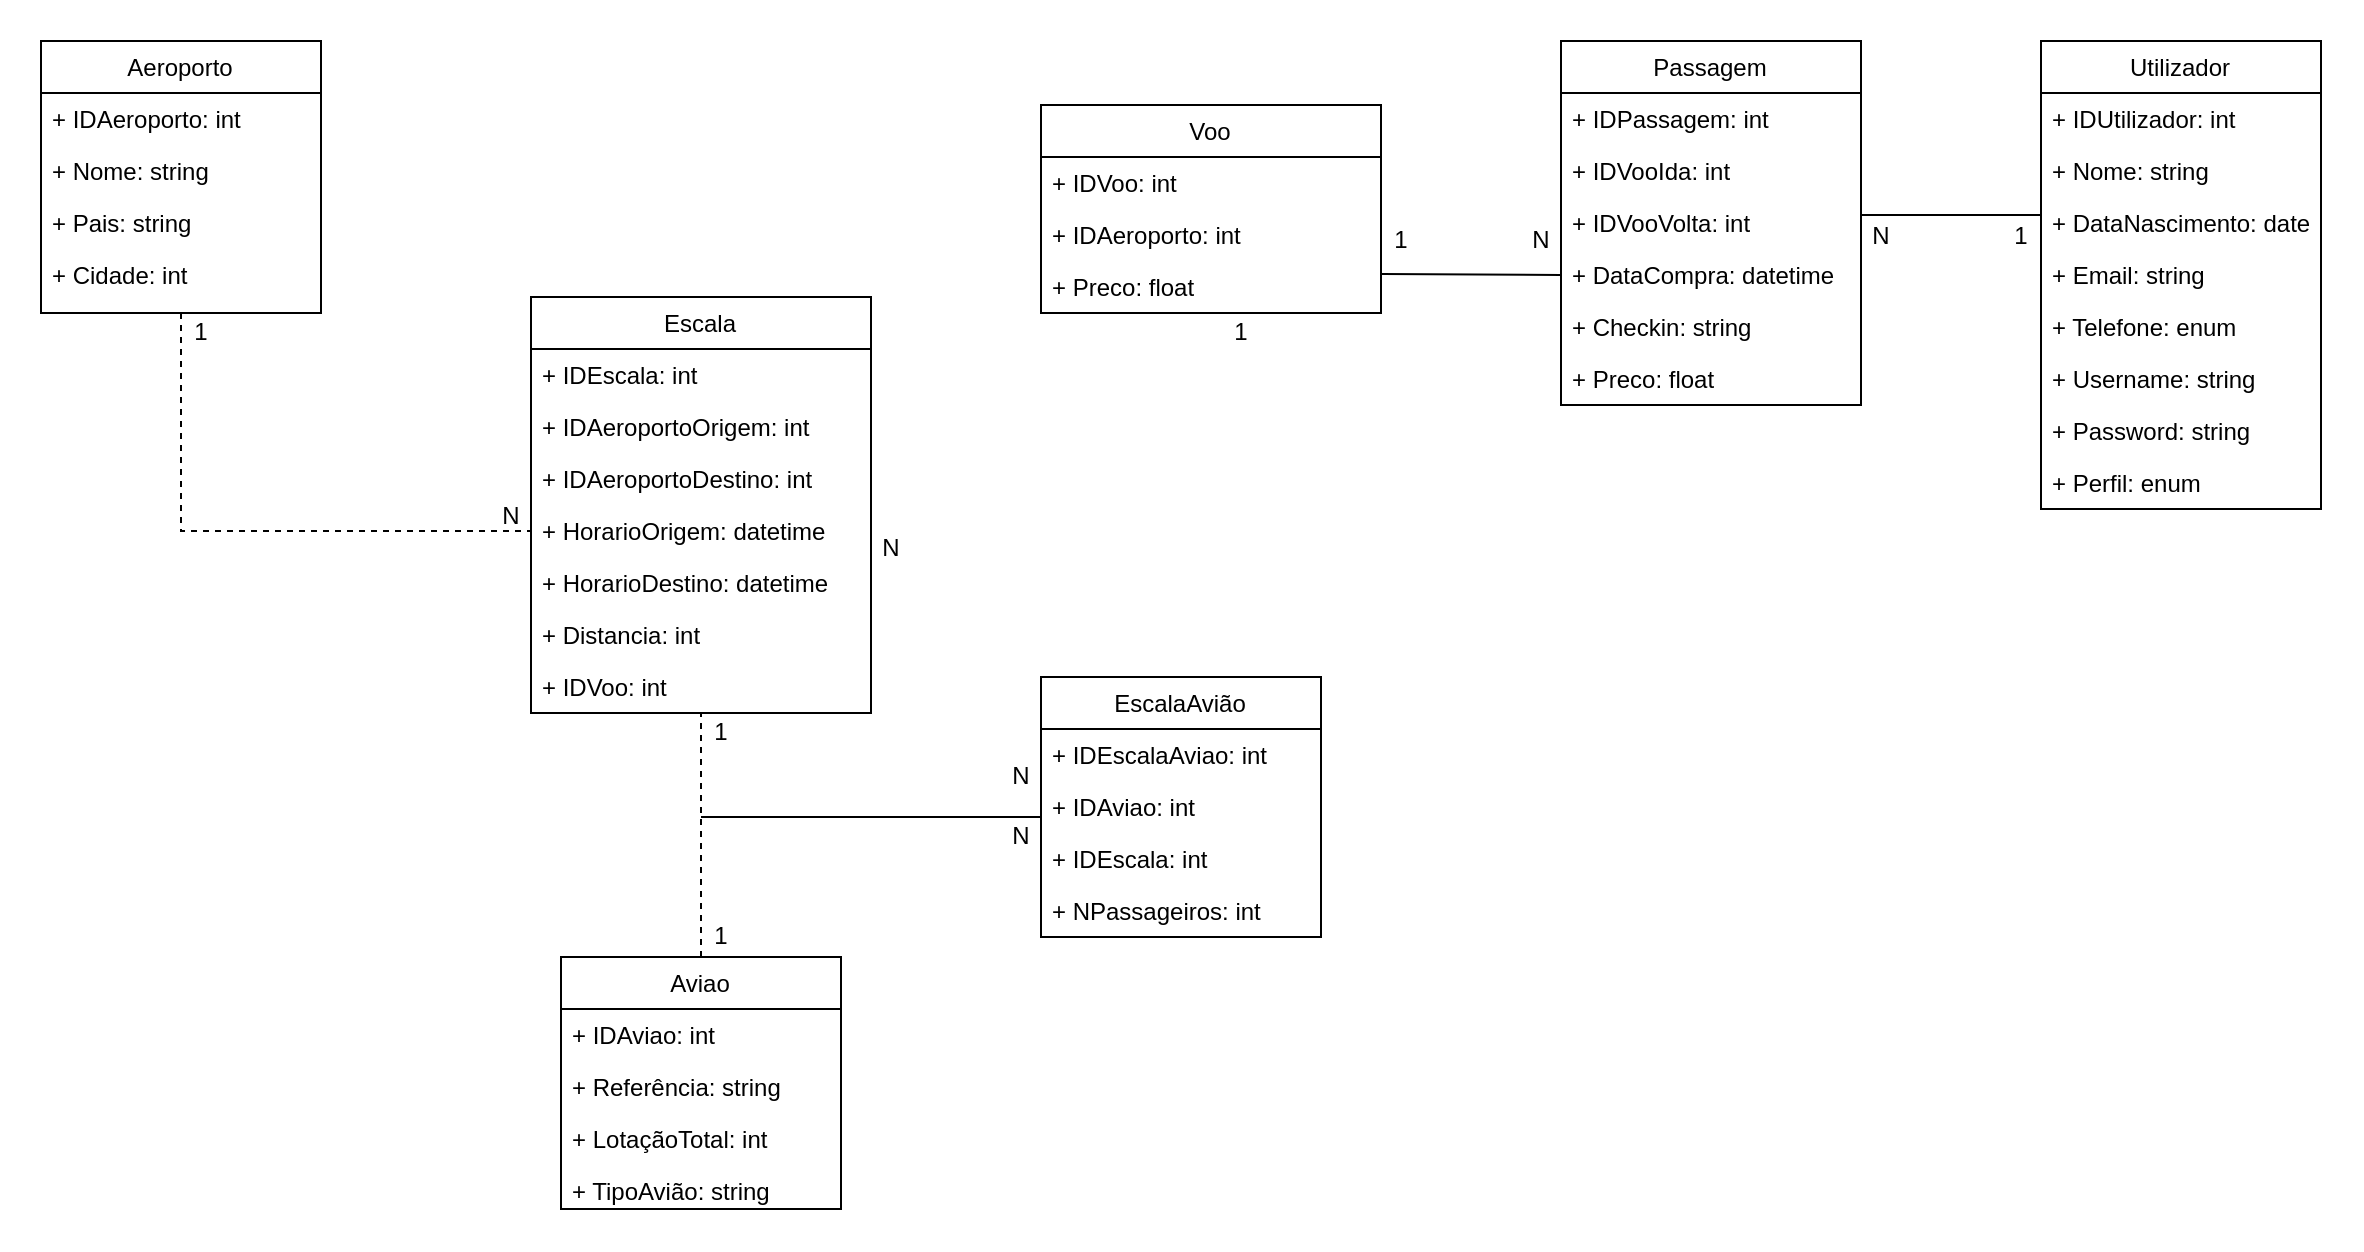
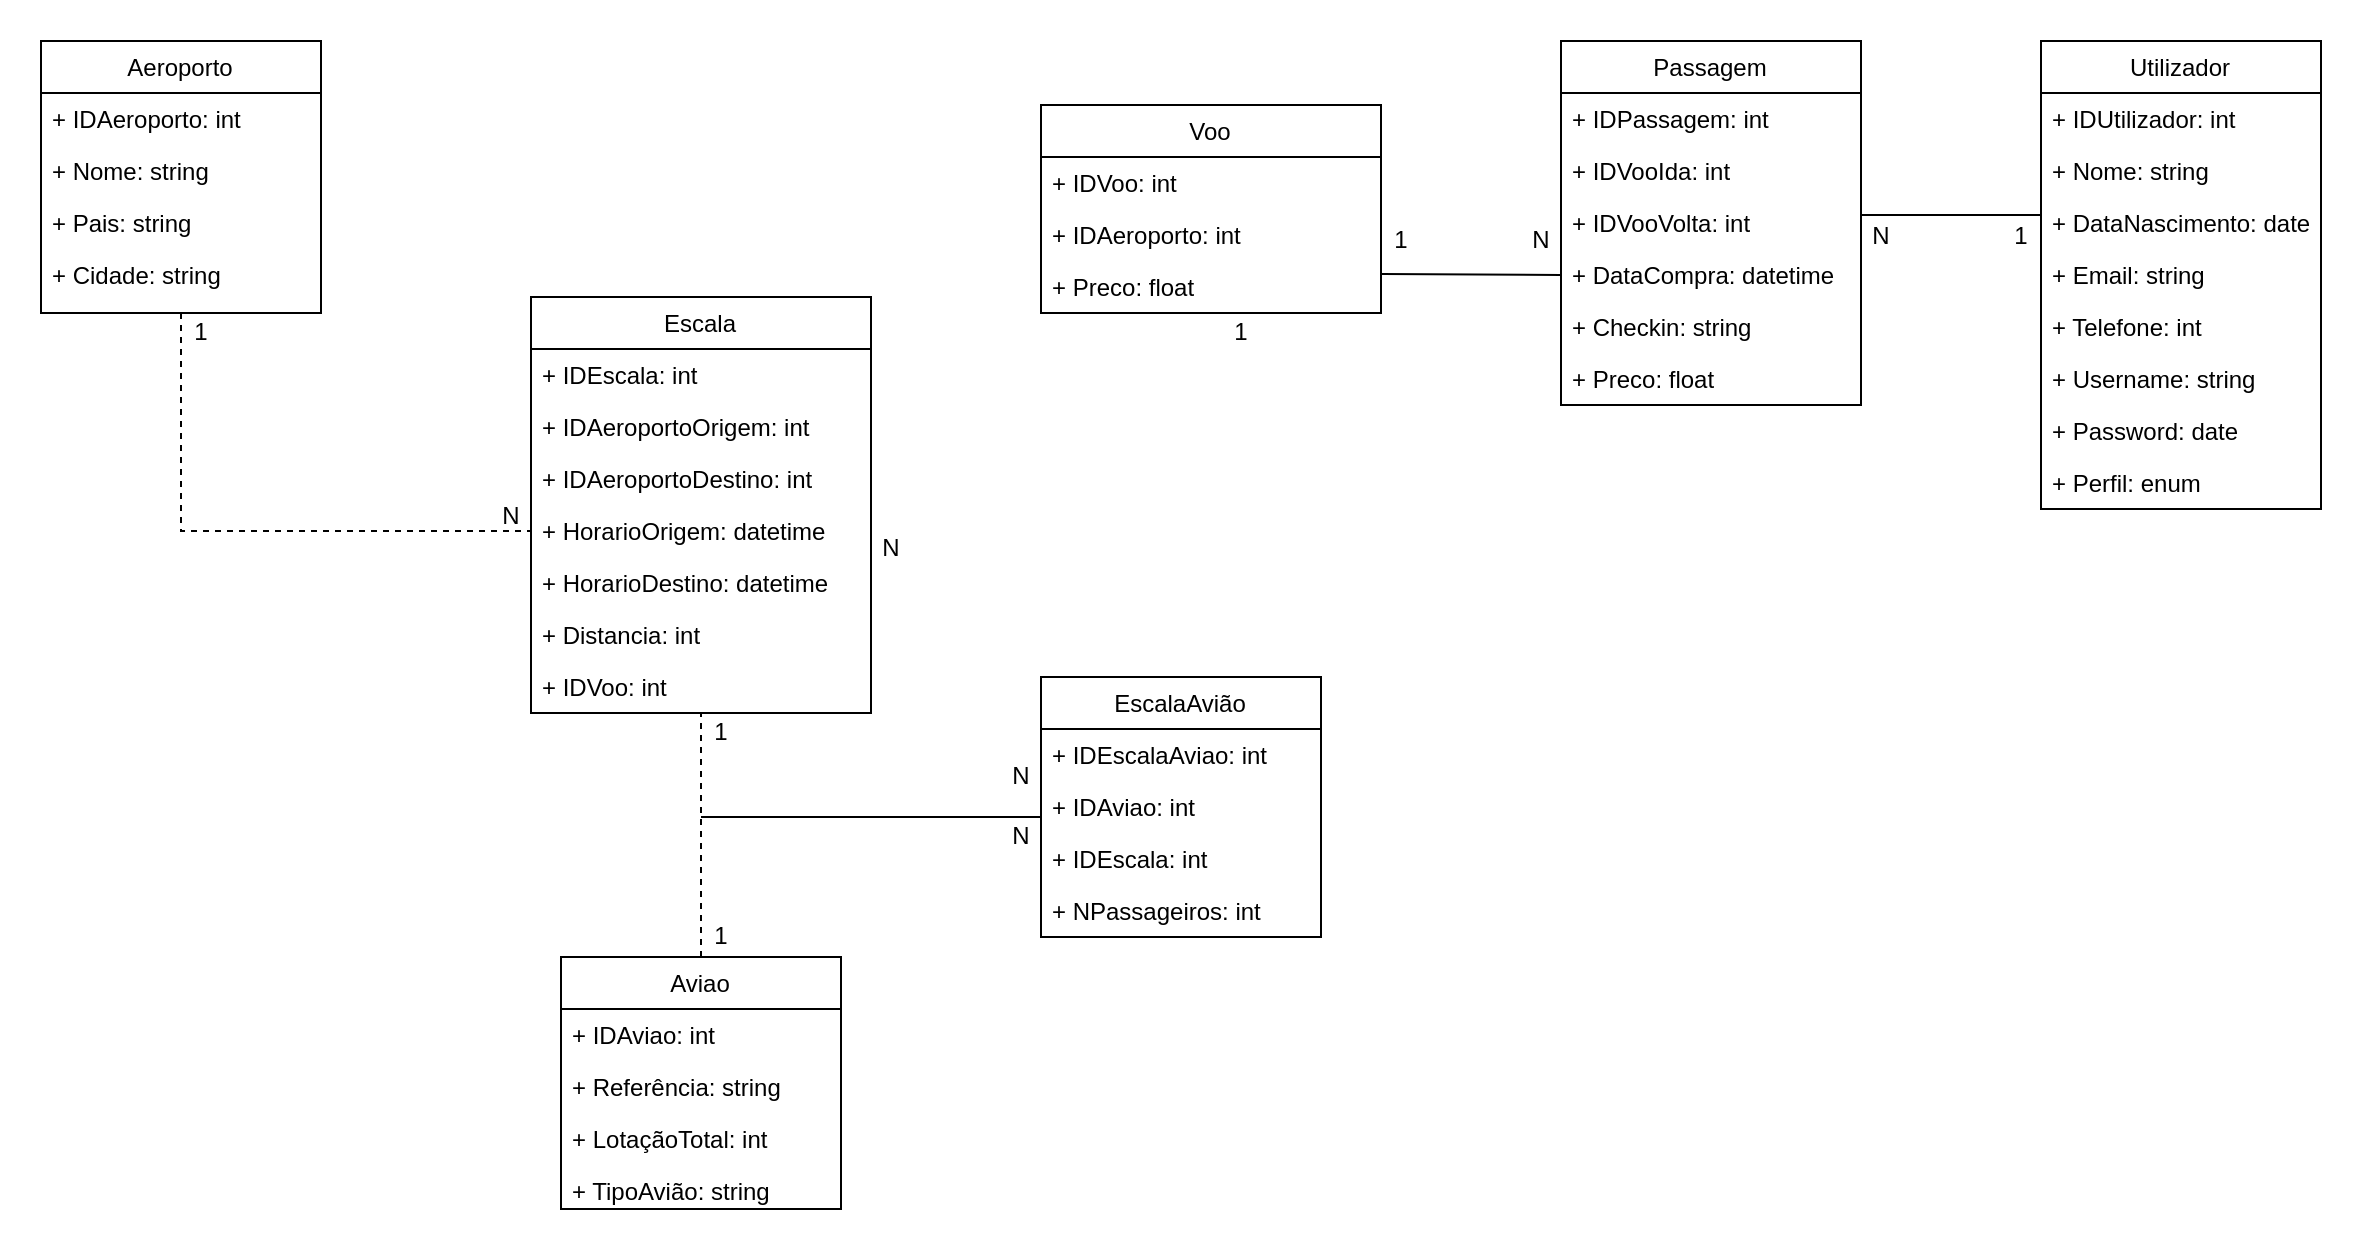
node "+ Cidade: int": label "+ Cidade: int" -> "+ Cidade: string"
node "+ Telefone: enum": label "+ Telefone: enum" -> "+ Telefone: int"
node "+ Password: string": label "+ Password: string" -> "+ Password: date"
